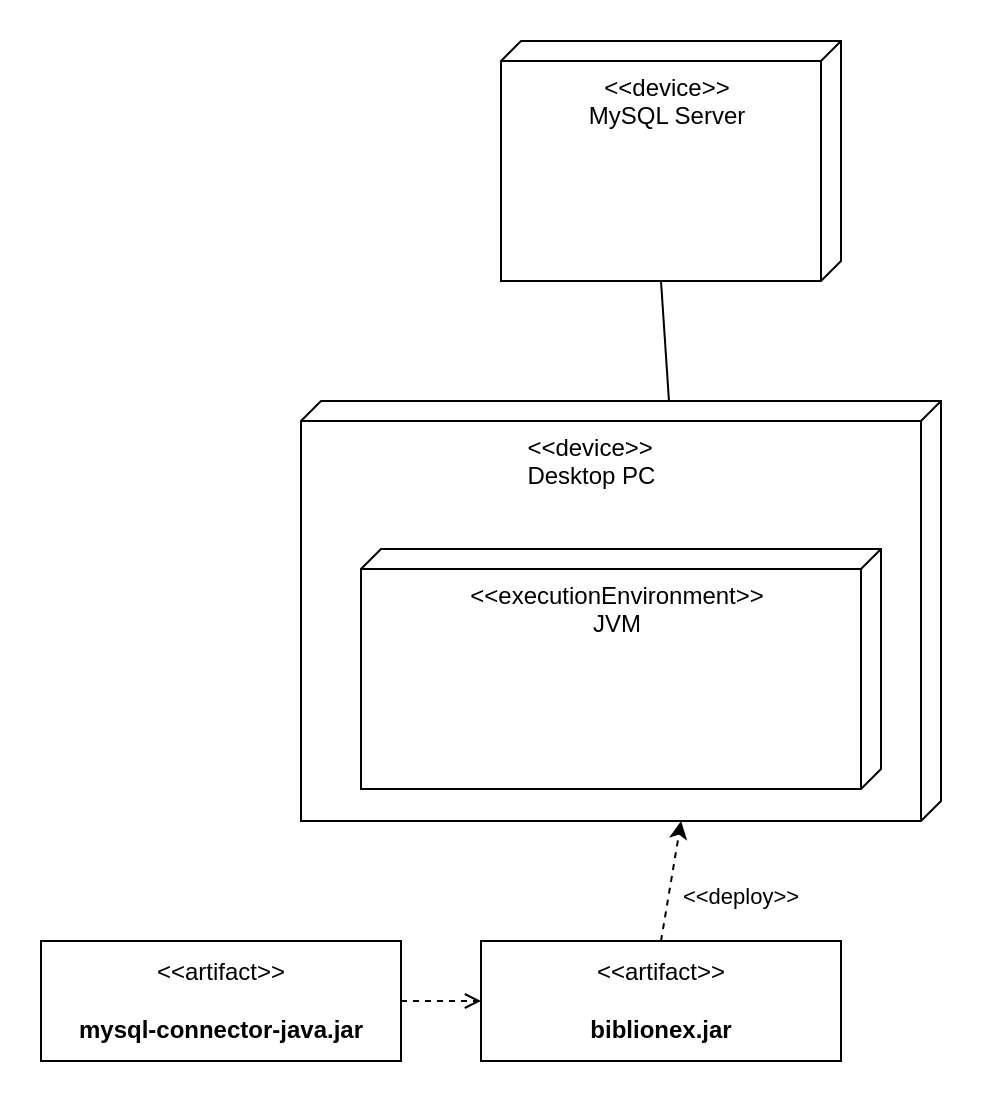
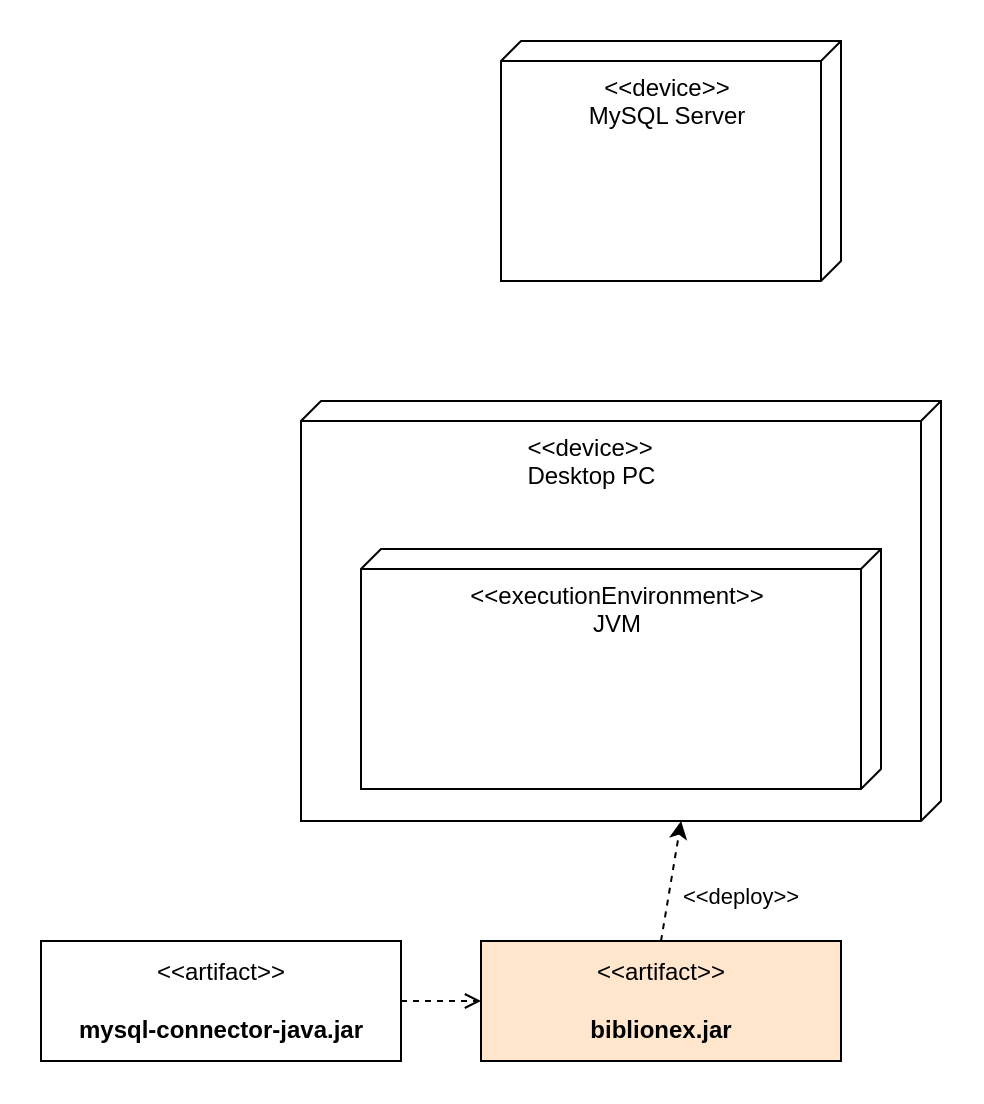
edge "<<device>> MySQL Server" -- "<<device>> Desktop PC": removed
node "<<artifact>> biblionex.jar": fillcolor #ffffff -> #ffe6cc
